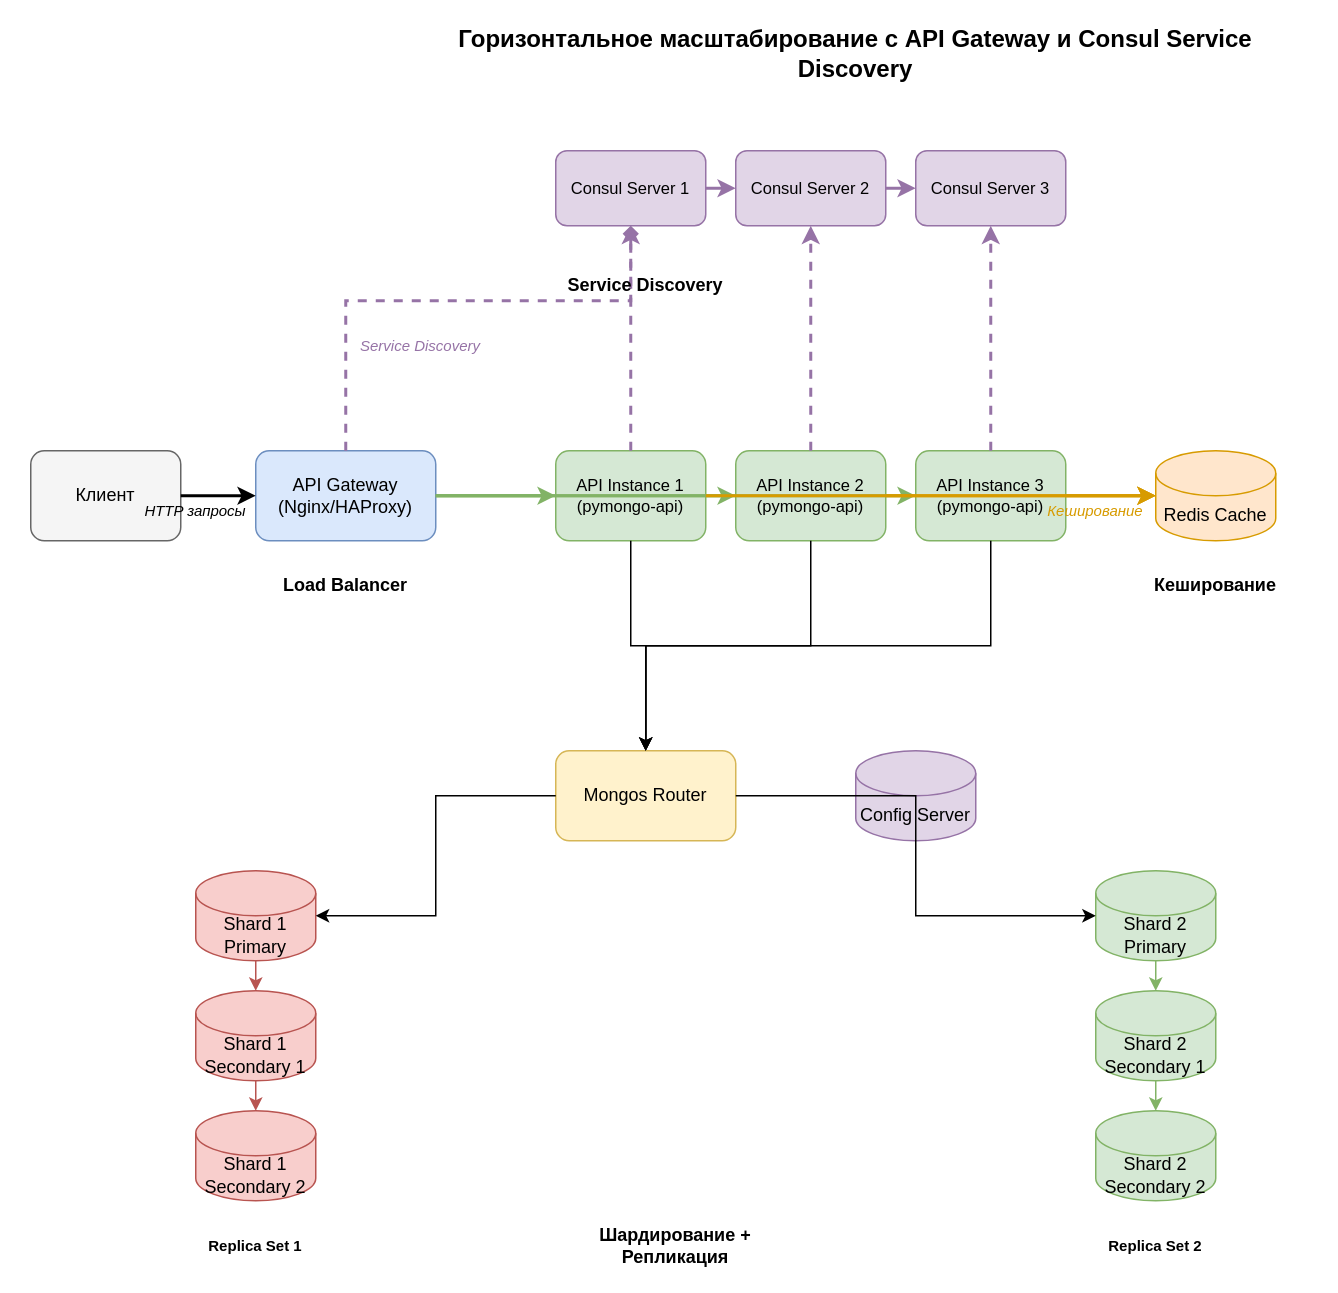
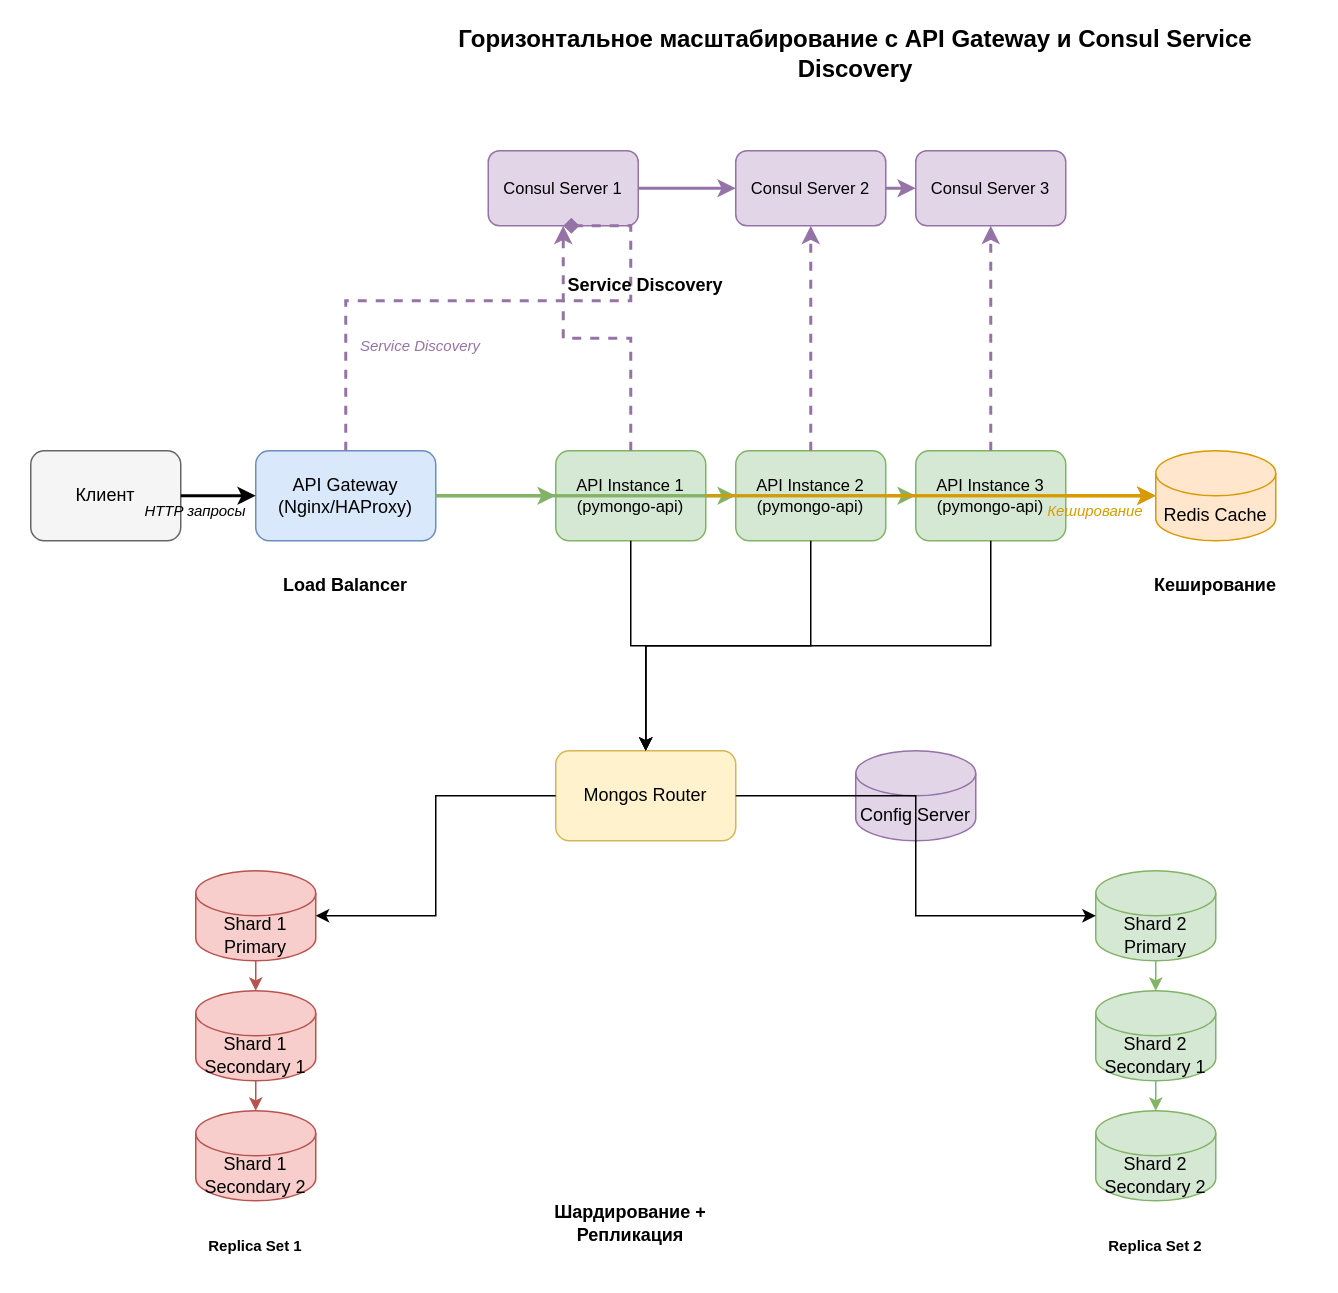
node "Consul Server 1": moved (631, 188) -> (563, 188)
node "Шардирование + Репликация": moved (676, 1246) -> (631, 1223)
